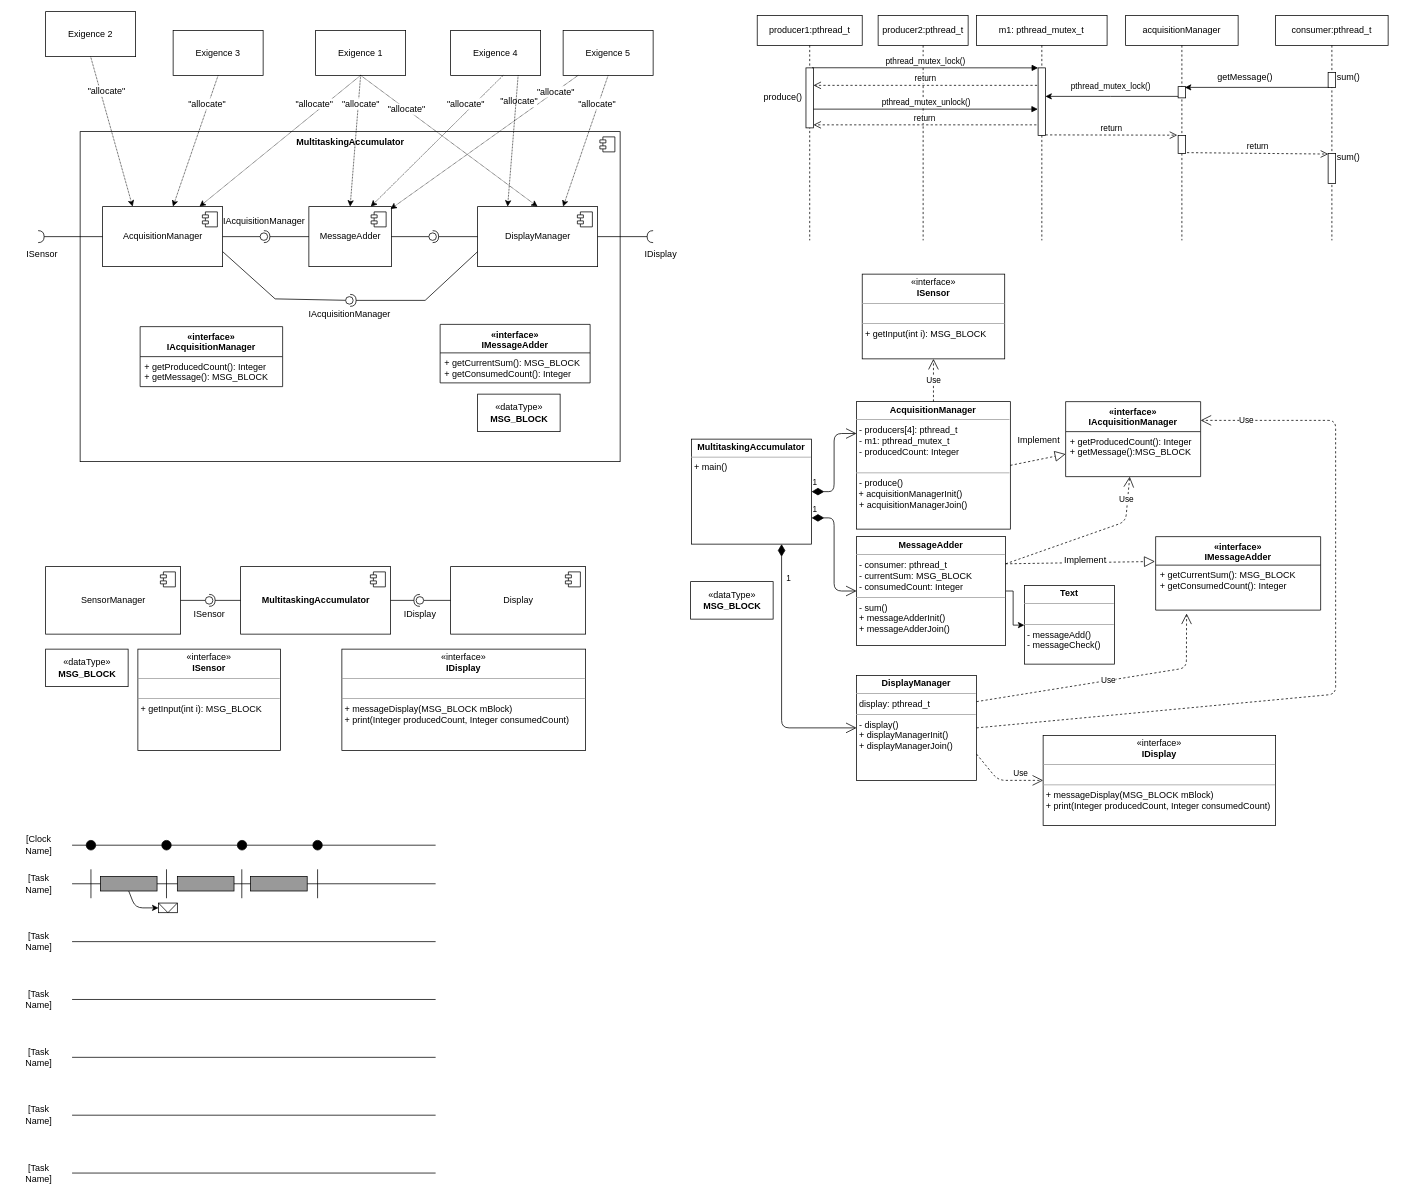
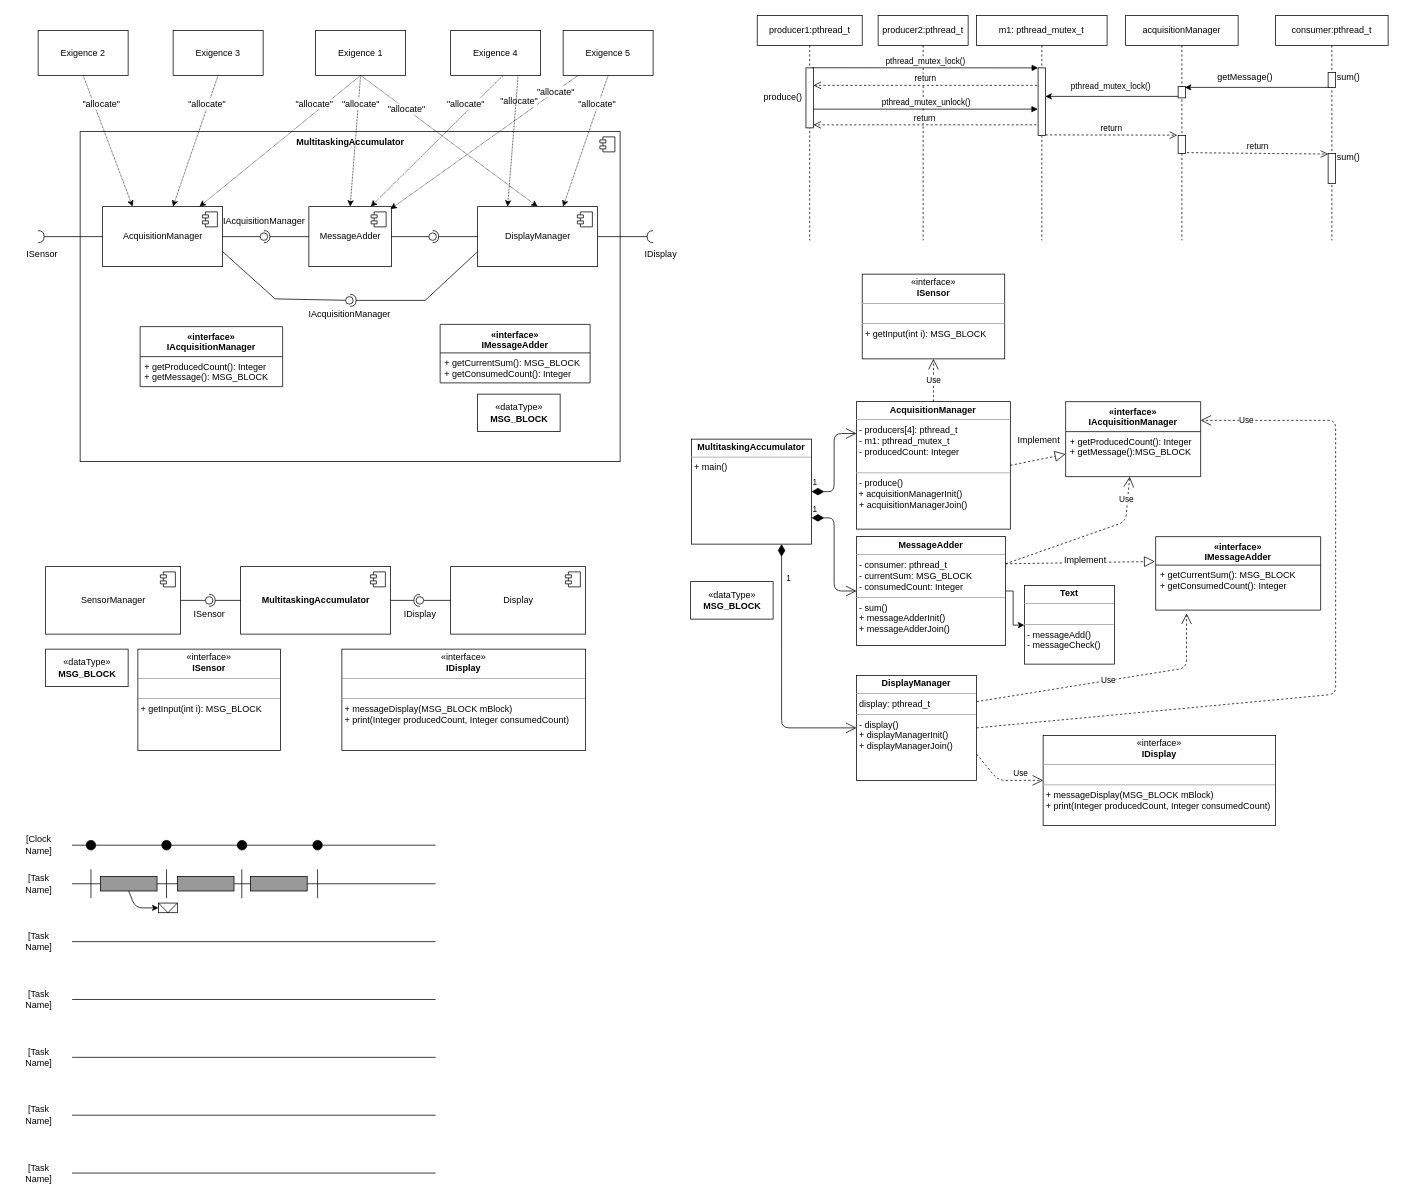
node "Exigence 2": moved (90, 34) -> (83, 53)
